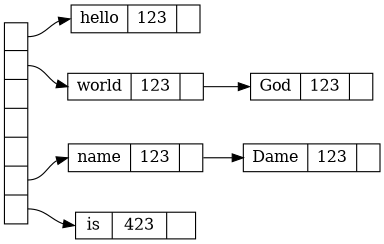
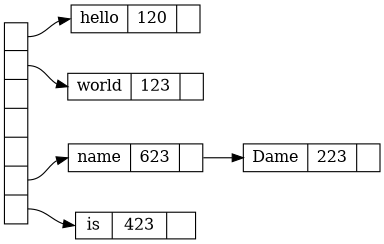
node "hello": text "123" -> "120"
node "God": removed
node "name": text "123" -> "623"
node "Dame": text "123" -> "223"
